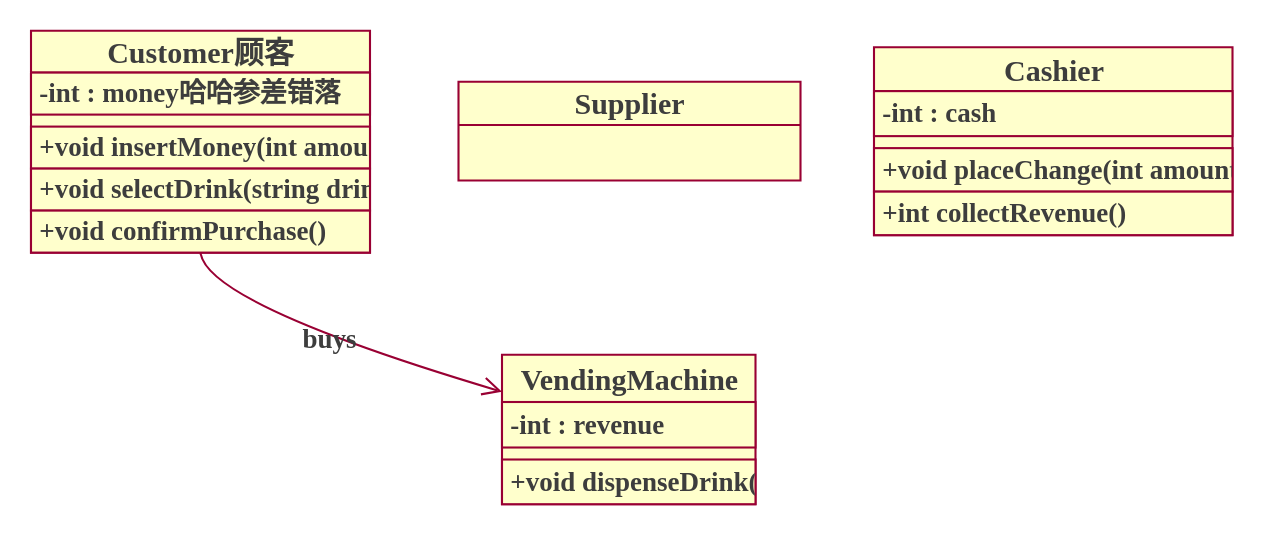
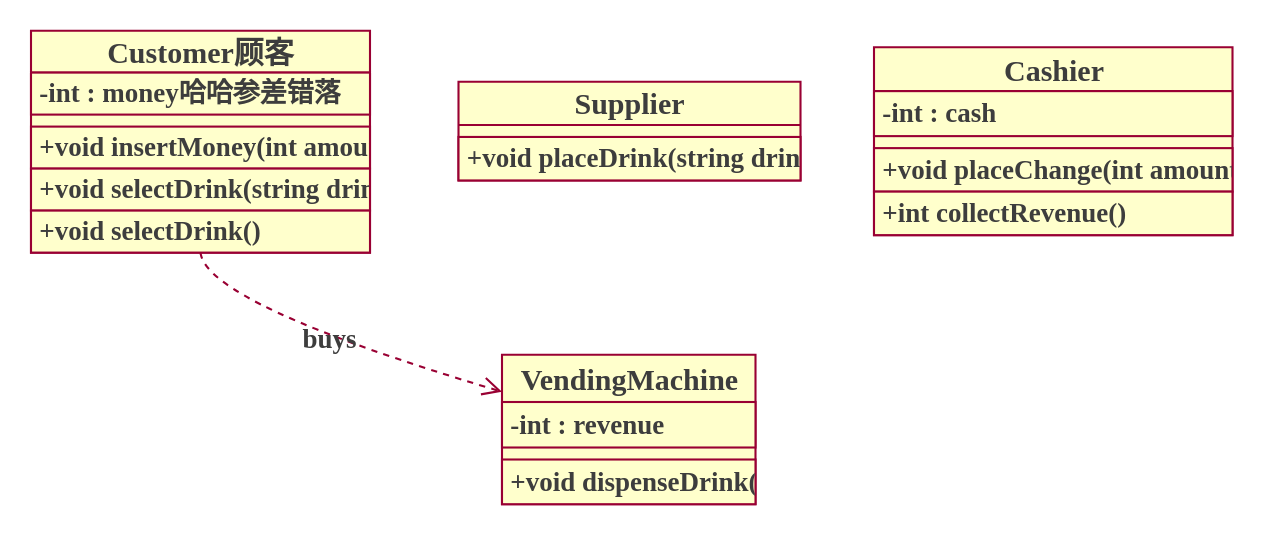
node "+void placeDrink(string drink)": added
node "+void confirmPurchase()": label "+void confirmPurchase()" -> "+void selectDrink()"
edge "Customer顾客" -> "VendingMachine": style solid -> dashed
